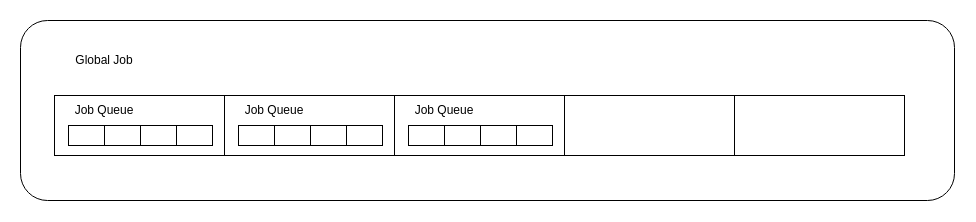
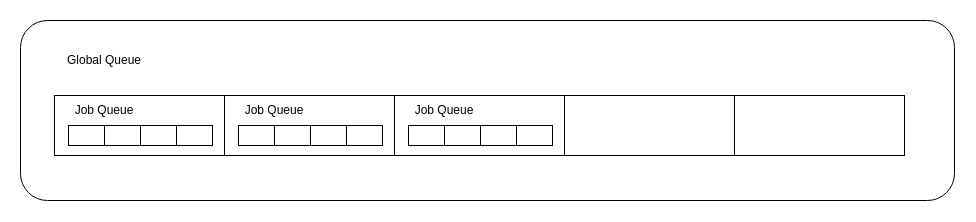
node "Global Job": label "Global Job" -> "Global Queue"
